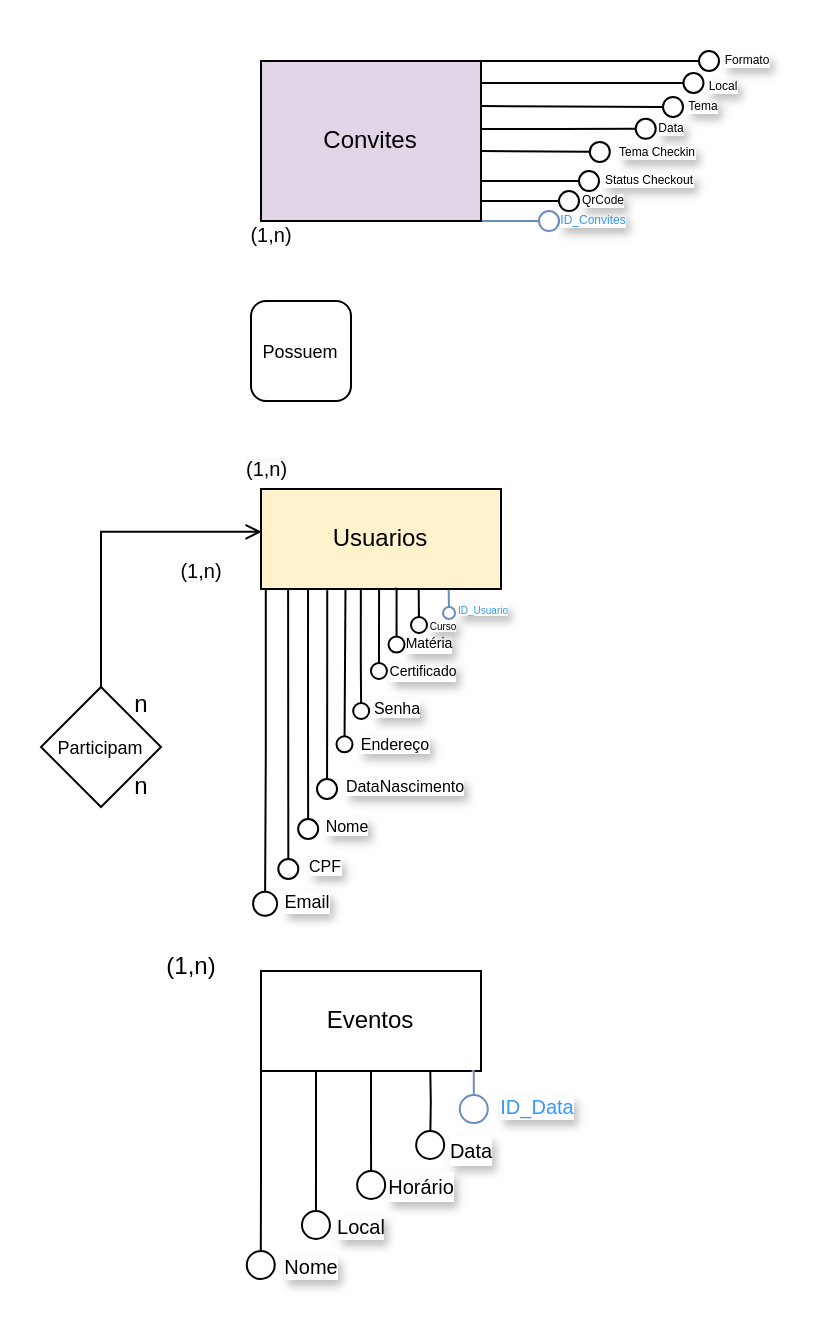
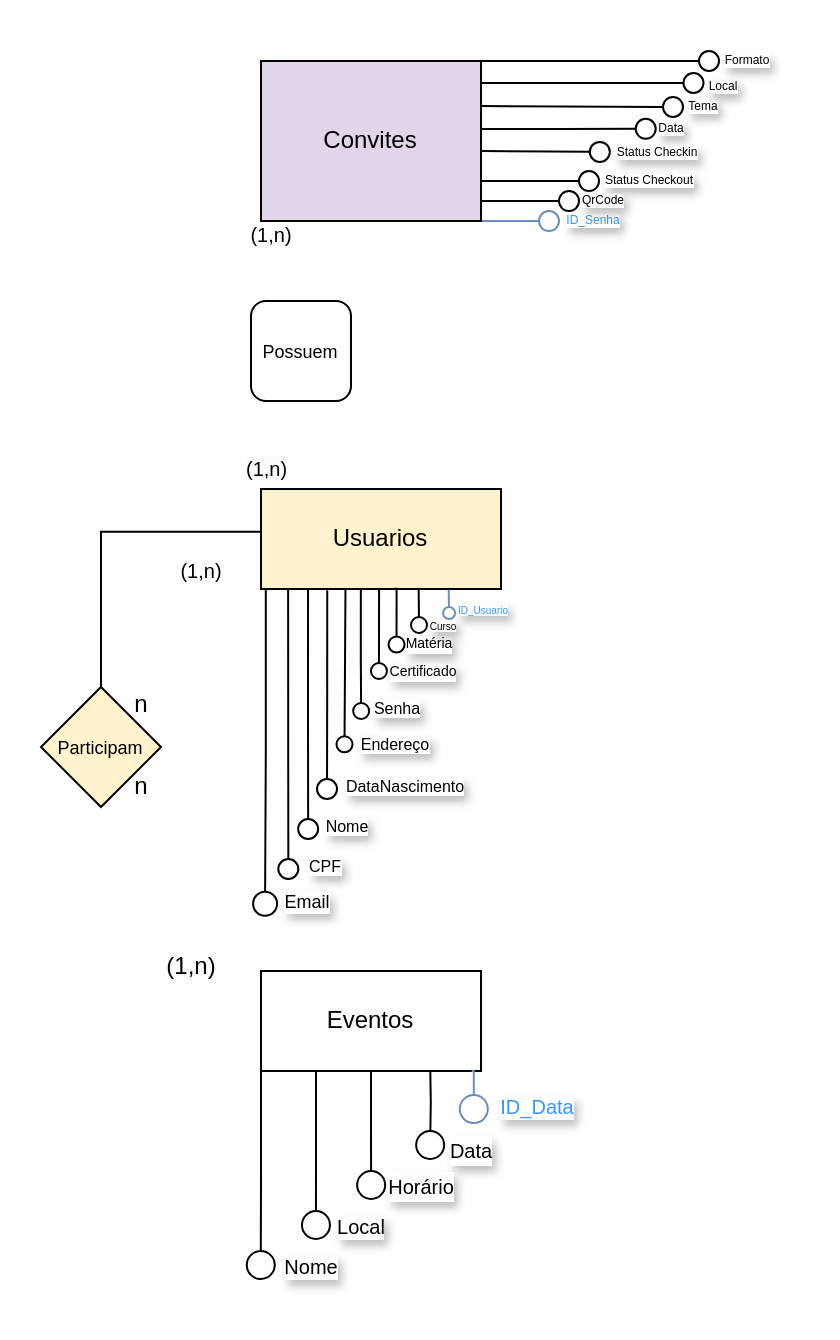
node "Tema Checkin": label "Tema Checkin" -> "Status Checkin"
node "ID_Convites": label "ID_Convites" -> "ID_Senha"
edge "Participam" -> "Usuarios": arrowhead open -> none
node "Participam": fillcolor #ffffff -> #fff2cc
